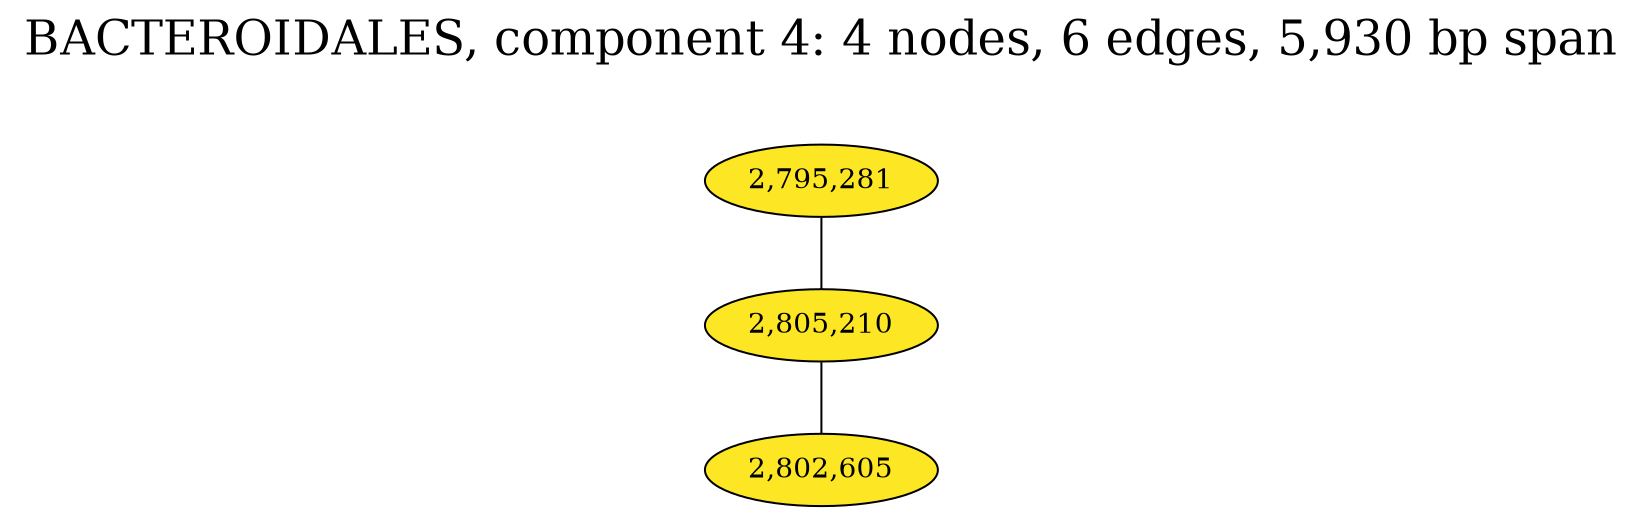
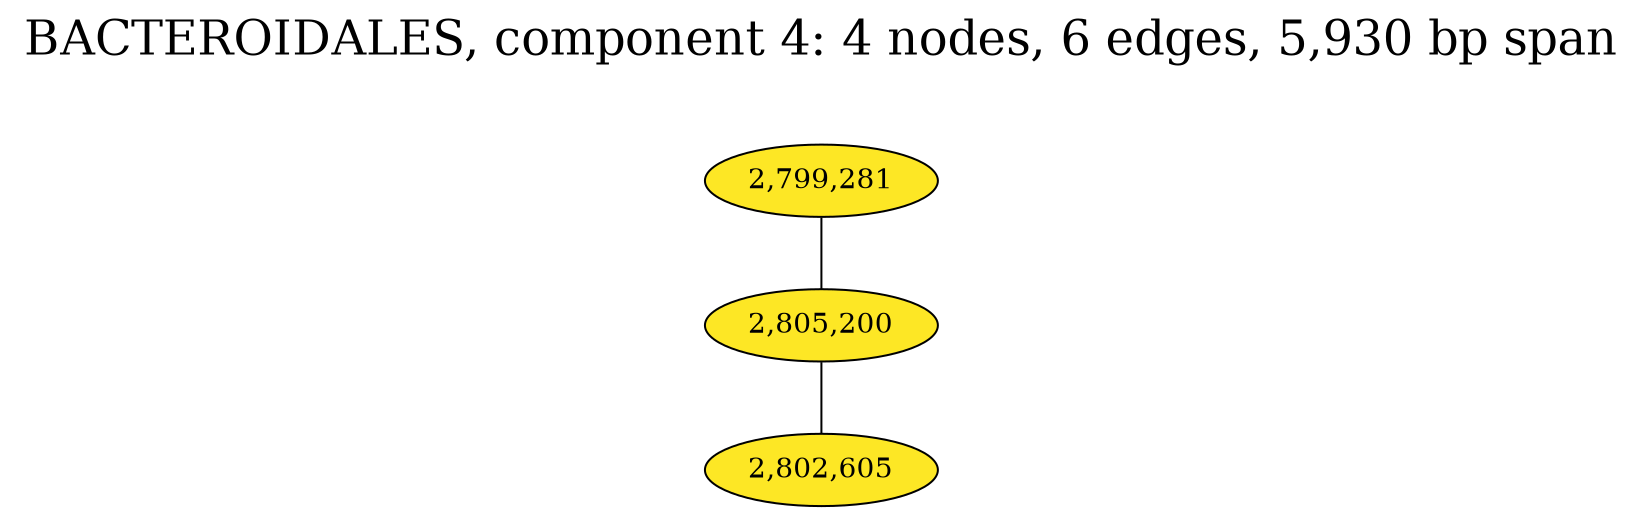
node "2,795,281": label "2,795,281" -> "2,799,281"
node "2,805,210": label "2,805,210" -> "2,805,200"
